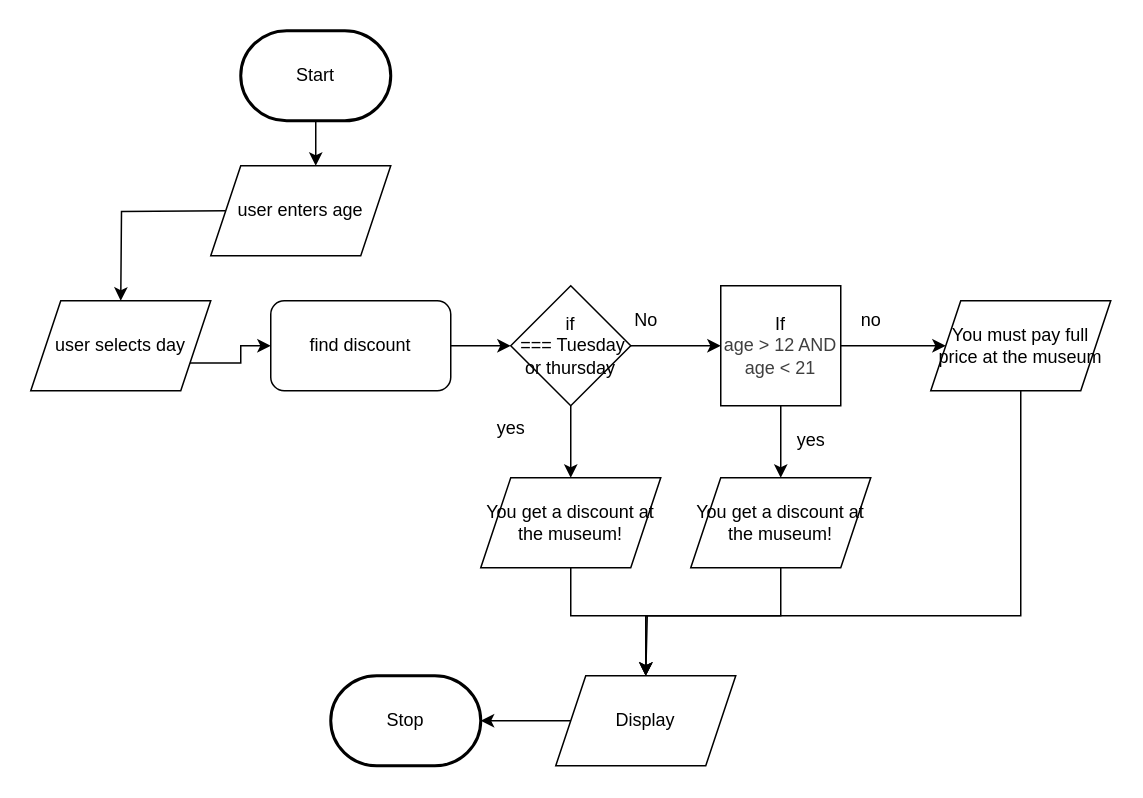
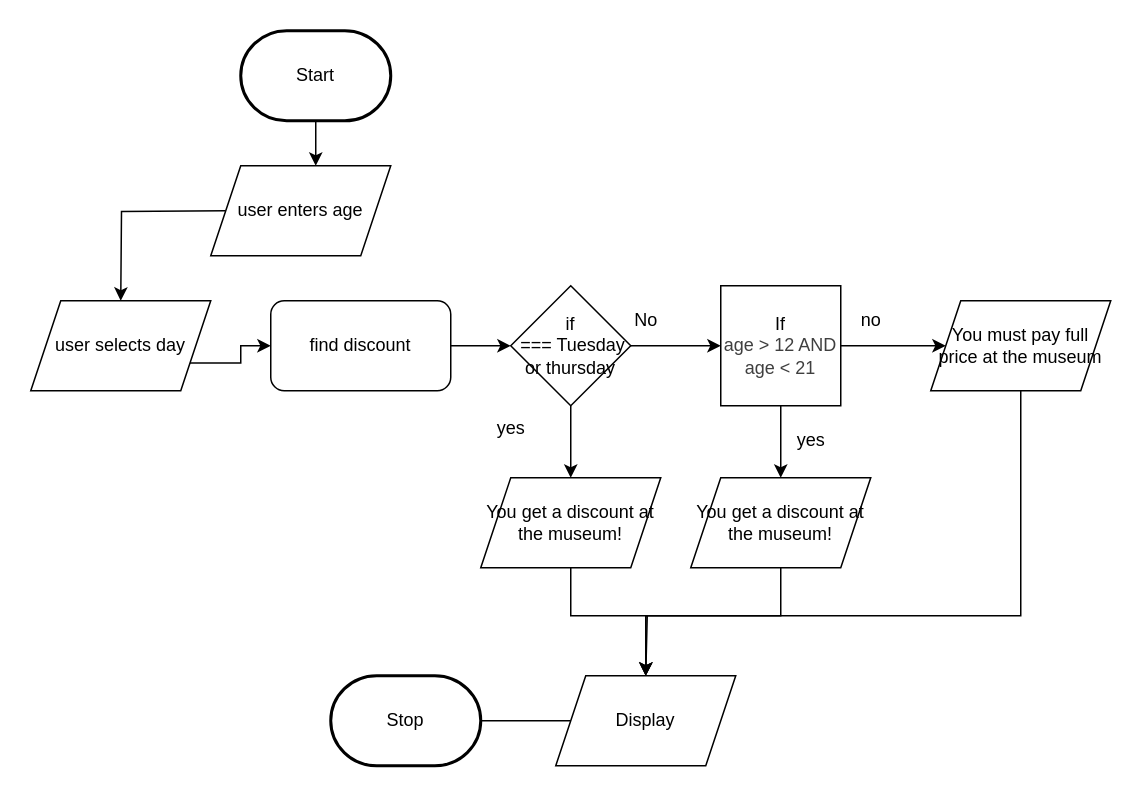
edge "Display" -> "Stop": arrowhead classic -> none
